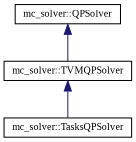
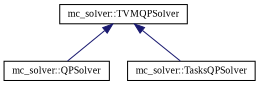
edge "mc_solver::TVMQPSolver" -> "mc_solver::QPSolver": reversed
